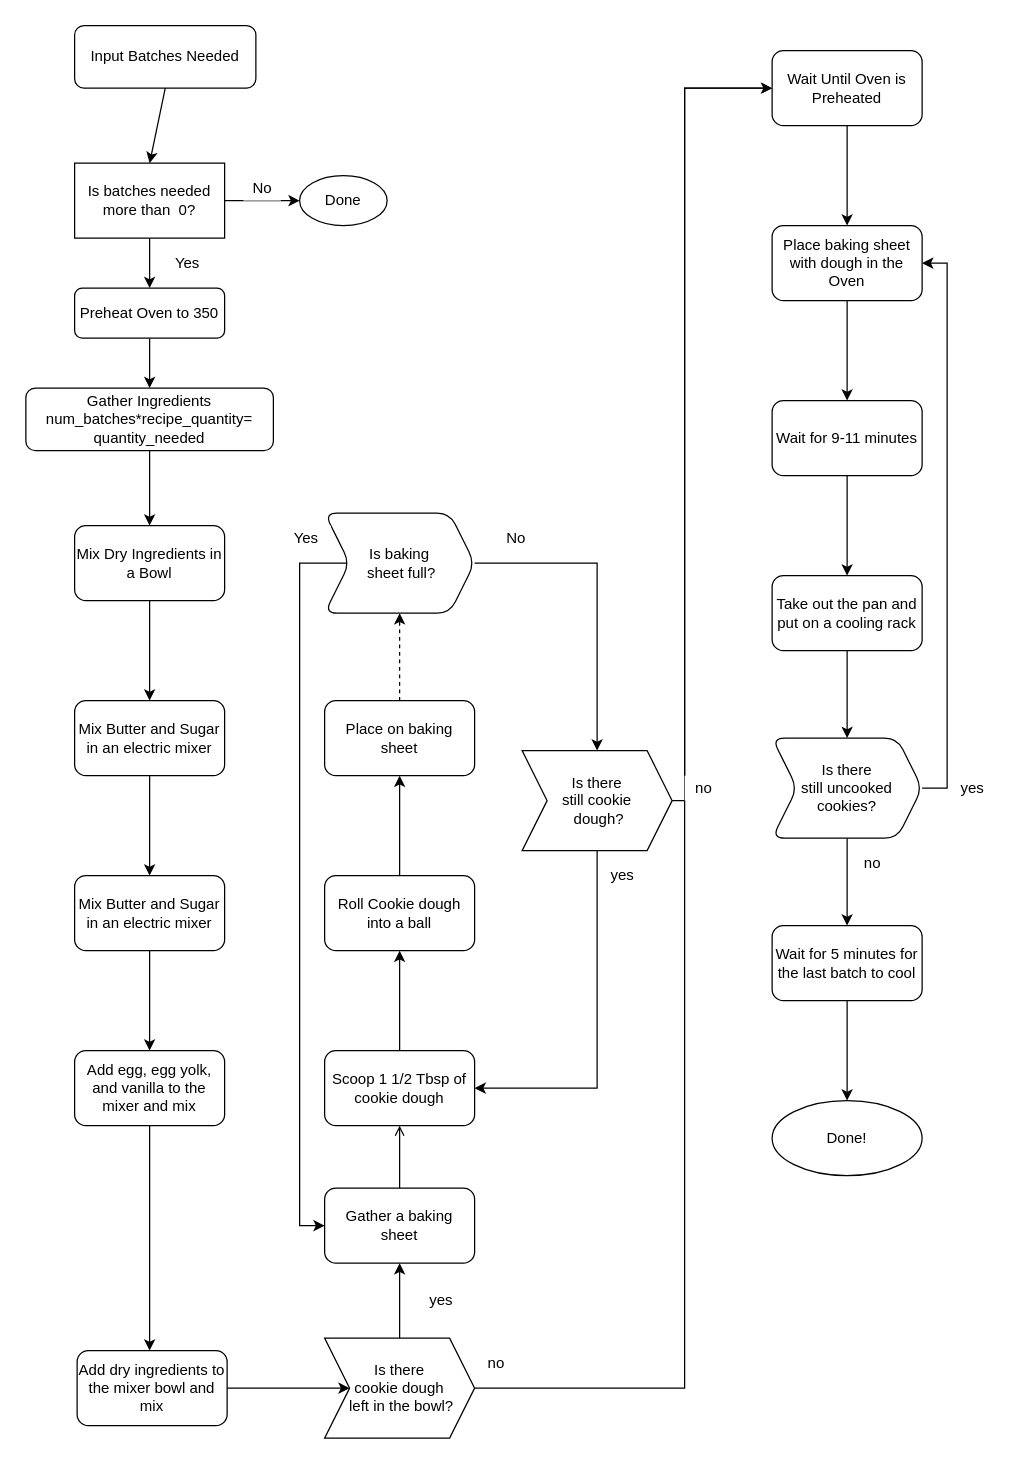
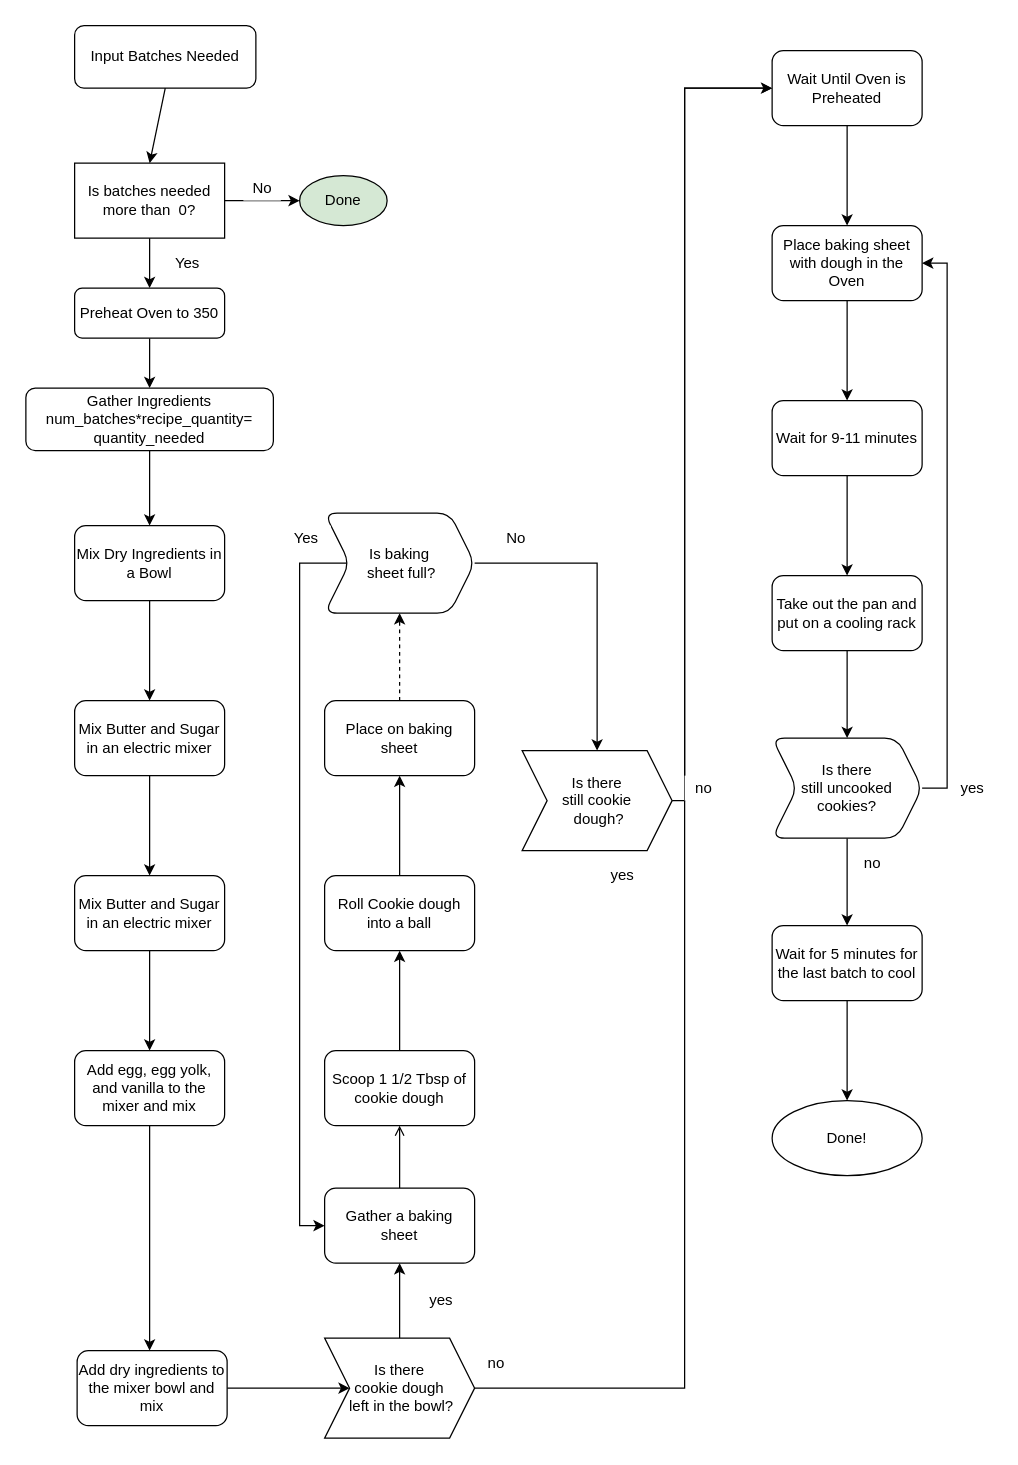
node "Done": fillcolor #ffffff -> #d5e8d4
edge "Is there still cookie dough?" -> "Scoop 1 1/2 Tbsp of cookie dough": removed
